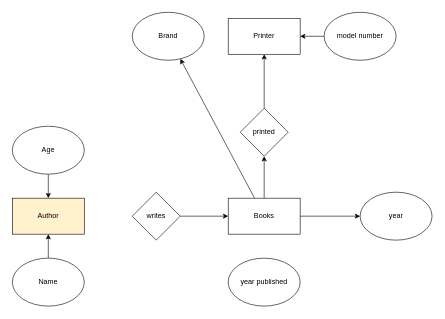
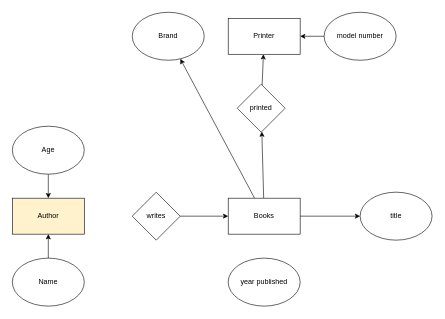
node "printed": moved (264, 132) -> (261, 108)
node "year": label "year" -> "title"
